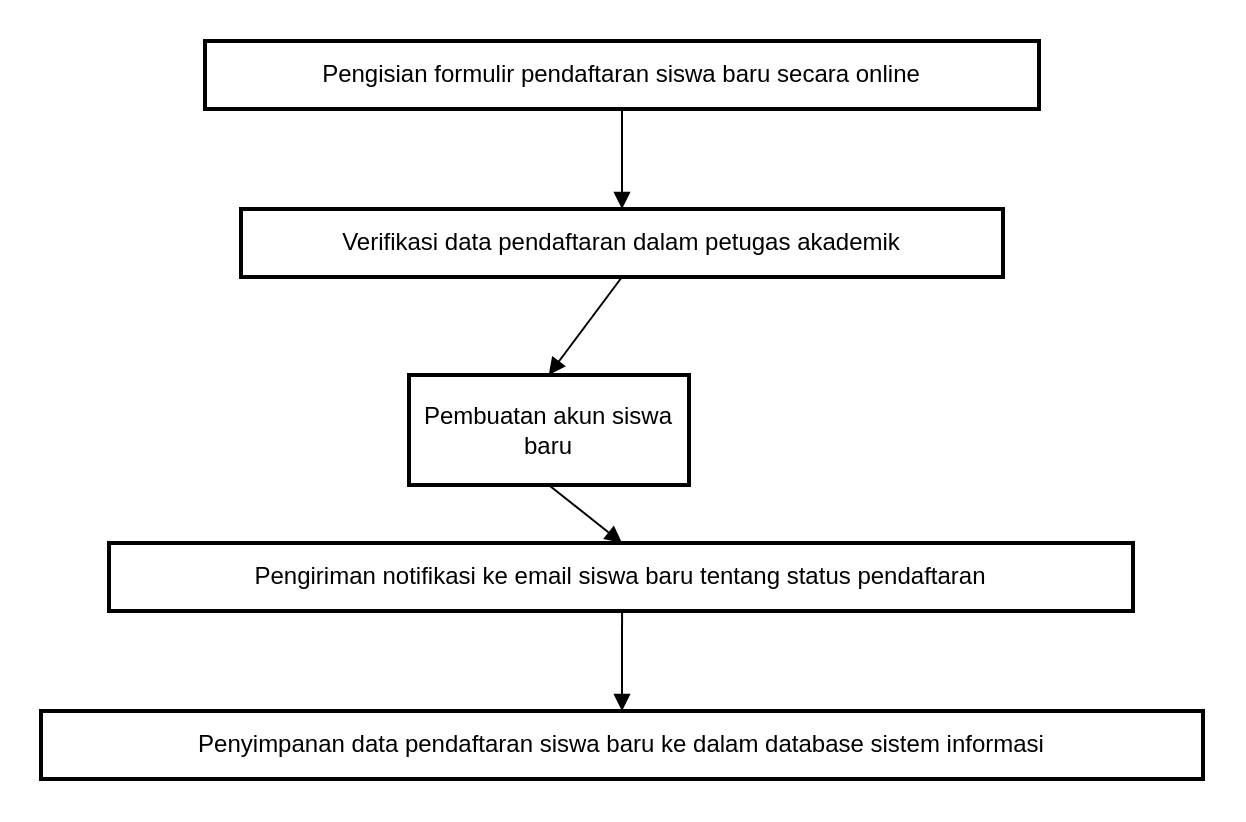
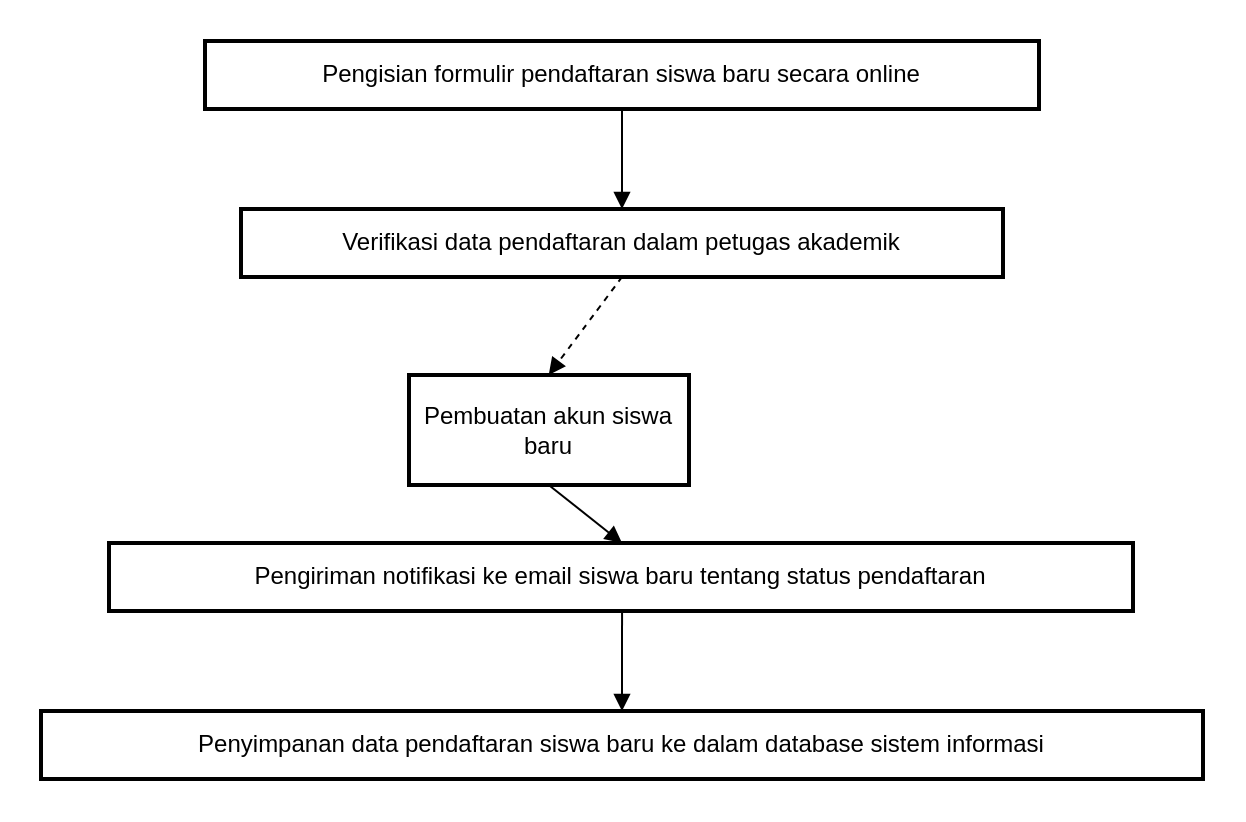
edge "Verifikasi data pendaftaran dalam petugas akademik" -> "Pembuatan akun siswa baru": style solid -> dashed
